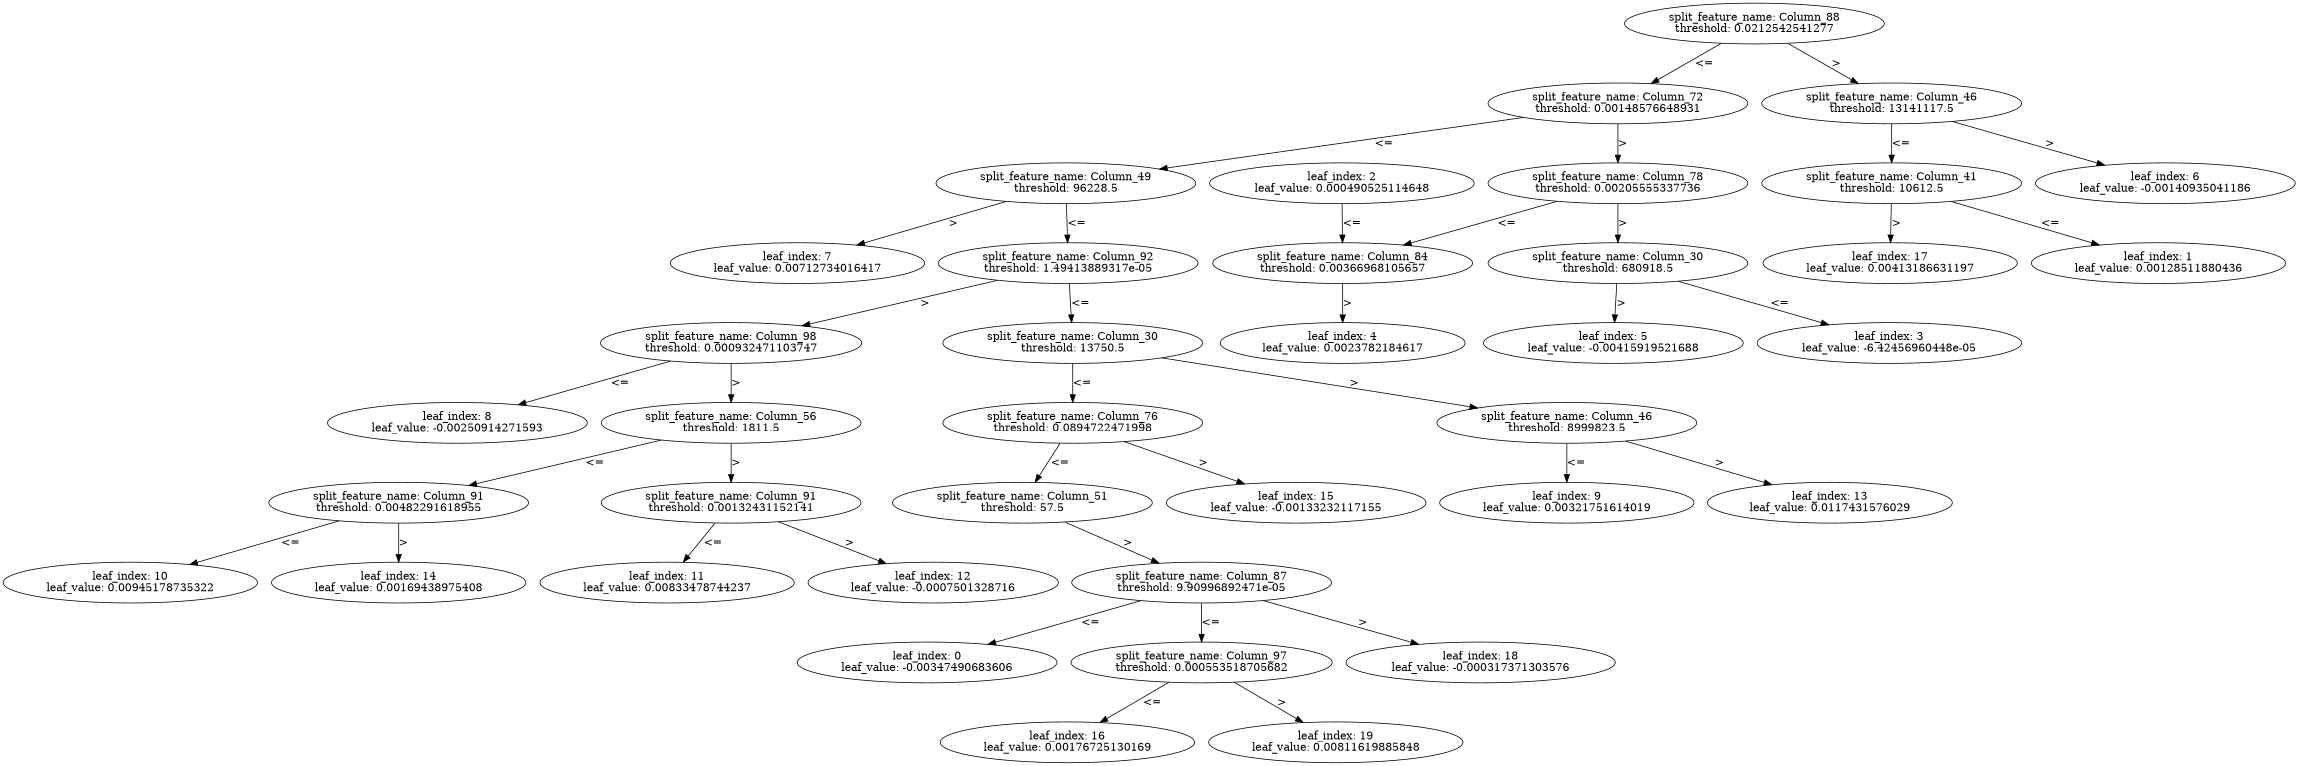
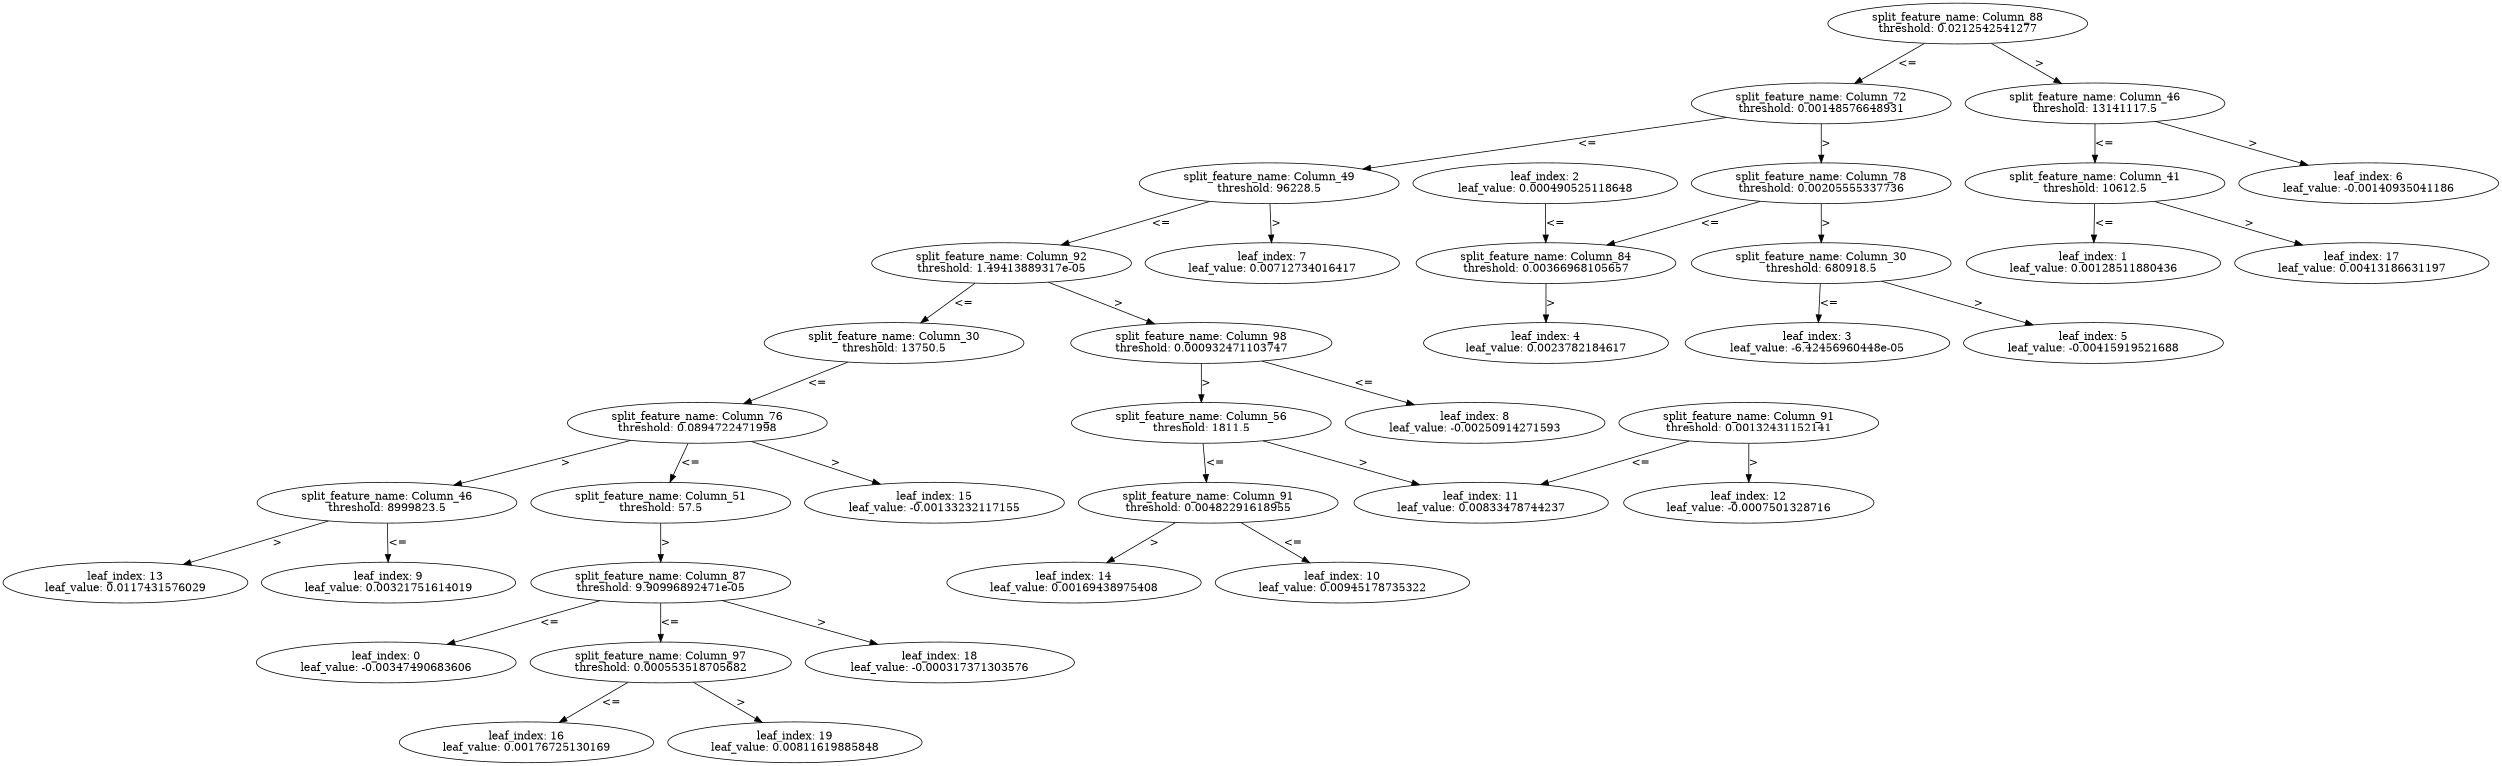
node "leaf_index: 2 leaf_value: 0.000490525114648": label "leaf_index: 2 leaf_value: 0.000490525114648" -> "leaf_index: 2 leaf_value: 0.000490525118648"
edge "split_feature_name: Column_30 threshold: 13750.5" -> "split_feature_name: Column_46 threshold: 8999823.5": now "split_feature_name: Column_76 threshold: 0.0894722471998" -> "split_feature_name: Column_46 threshold: 8999823.5"
edge "split_feature_name: Column_56 threshold: 1811.5" -> "split_feature_name: Column_91 threshold: 0.00132431152141": now "split_feature_name: Column_56 threshold: 1811.5" -> "leaf_index: 11 leaf_value: 0.00833478744237"
